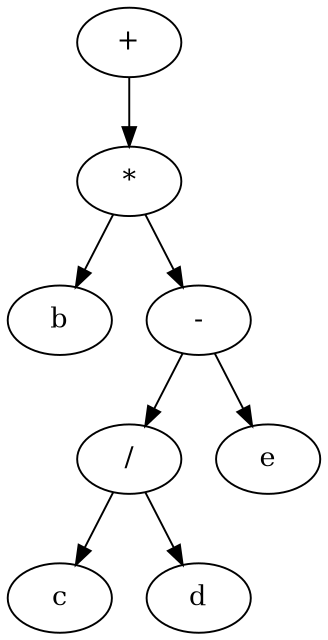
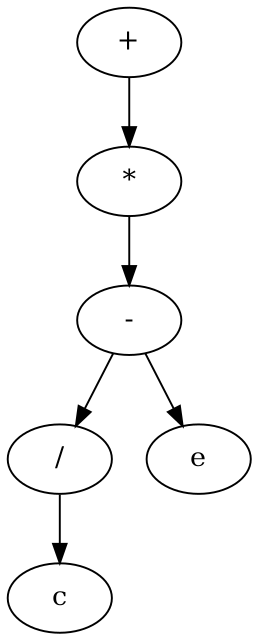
node "b": removed
node "d": removed
